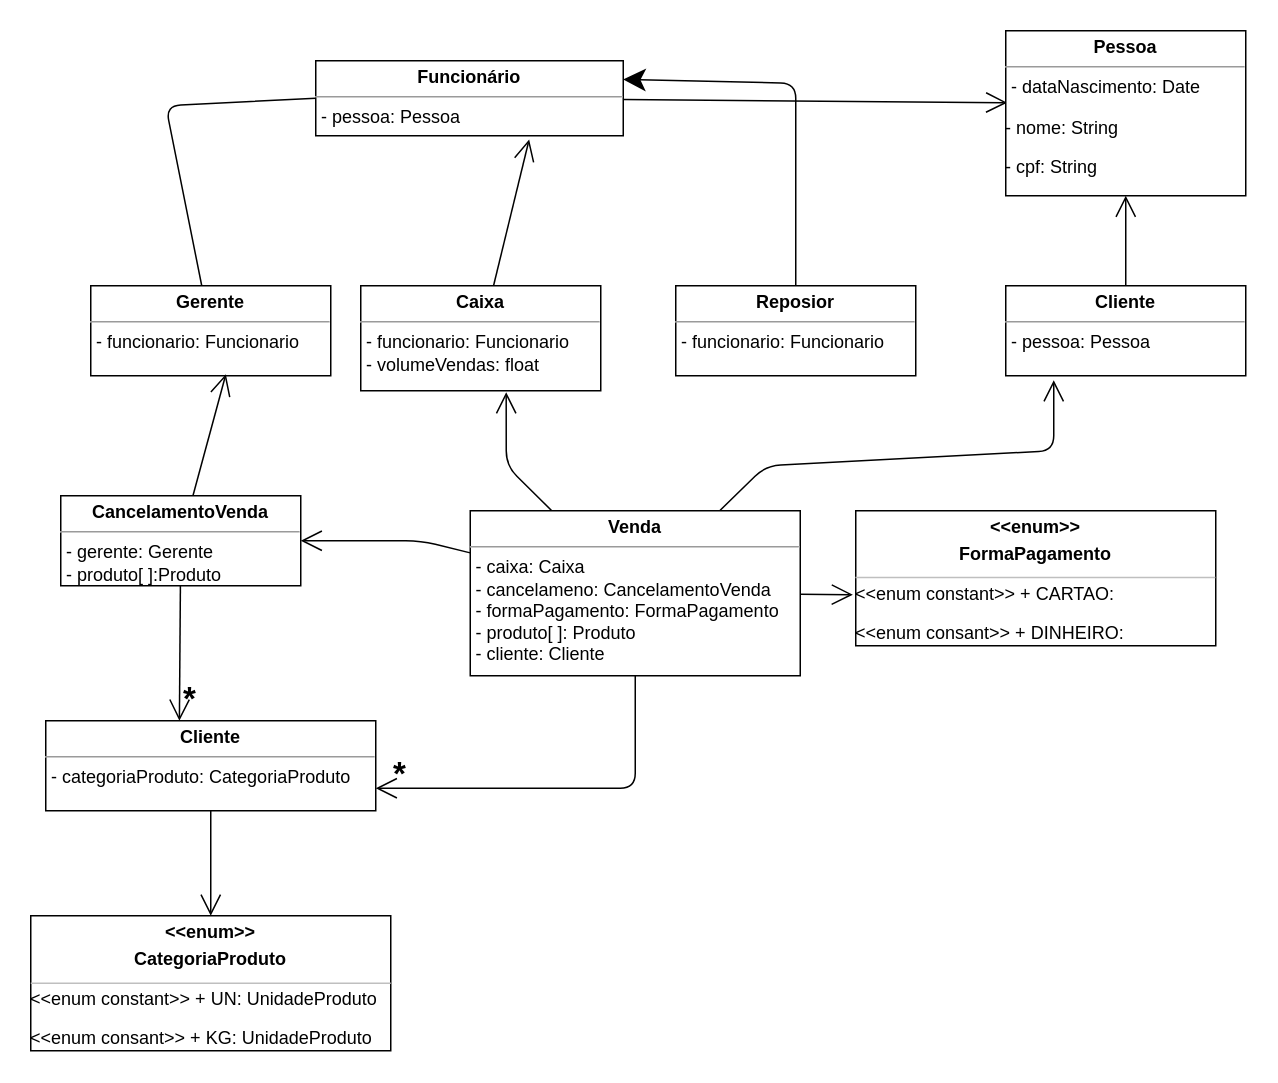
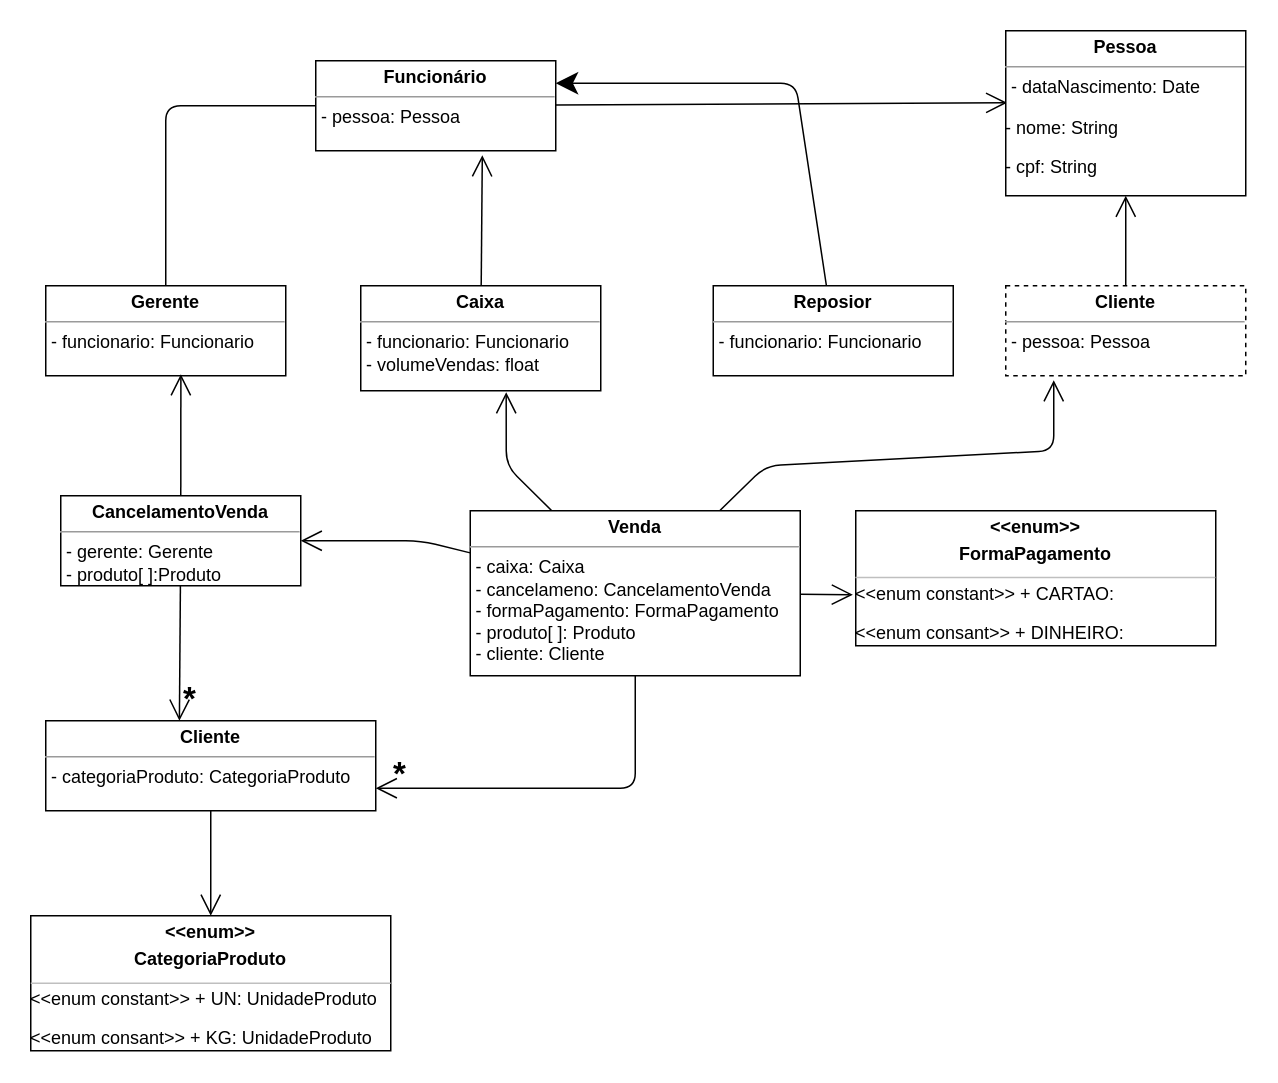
node "Funcionário - pessoa: Pessoa": size 308x75 -> 240x90
node "Gerente - funcionario: Funcionario": moved (211, 331) -> (166, 331)
node "Reposior - funcionario: Funcionario": moved (796, 331) -> (833, 331)
node "Cliente - pessoa: Pessoa": style solid -> dashed
